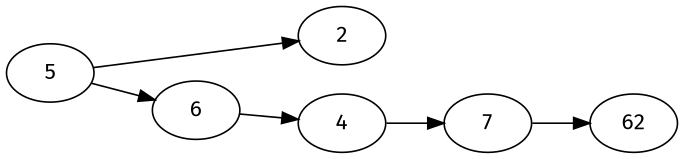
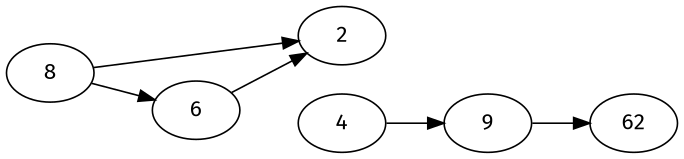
node "5": label "5" -> "8"
edge "6" -> "4": now "6" -> "2"
node "7": label "7" -> "9"
